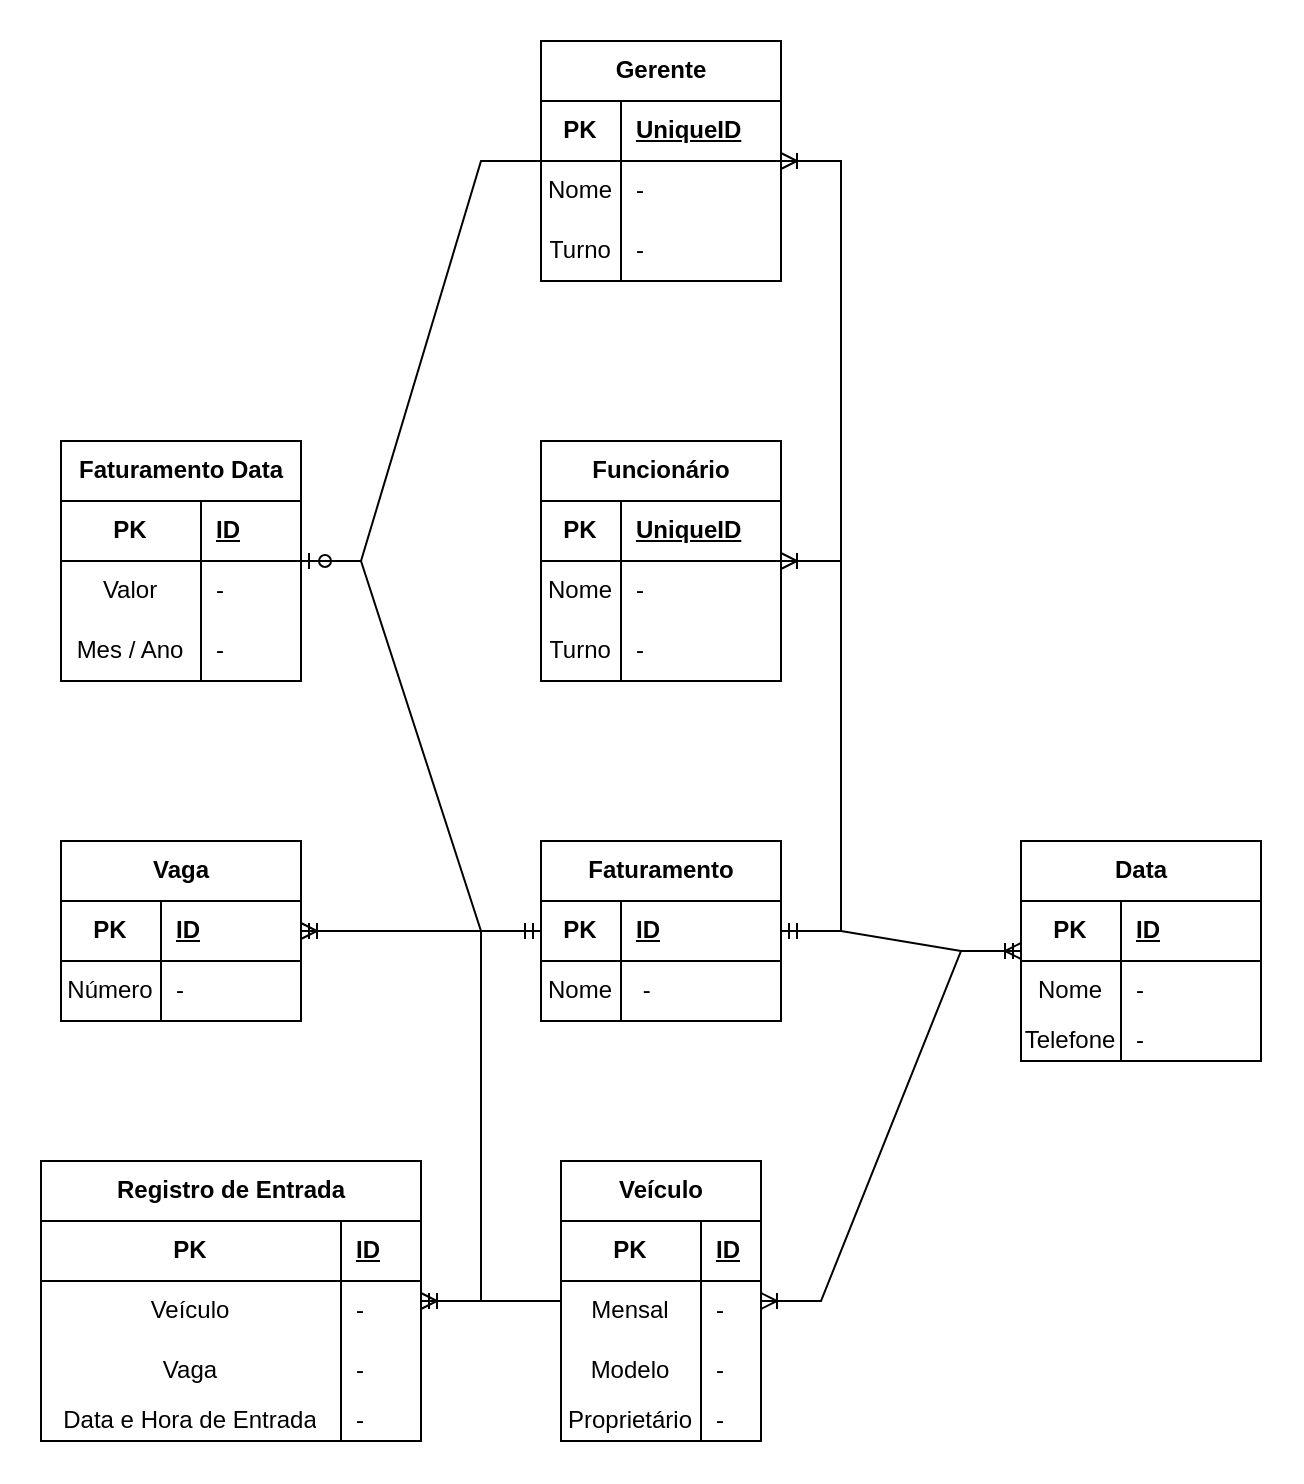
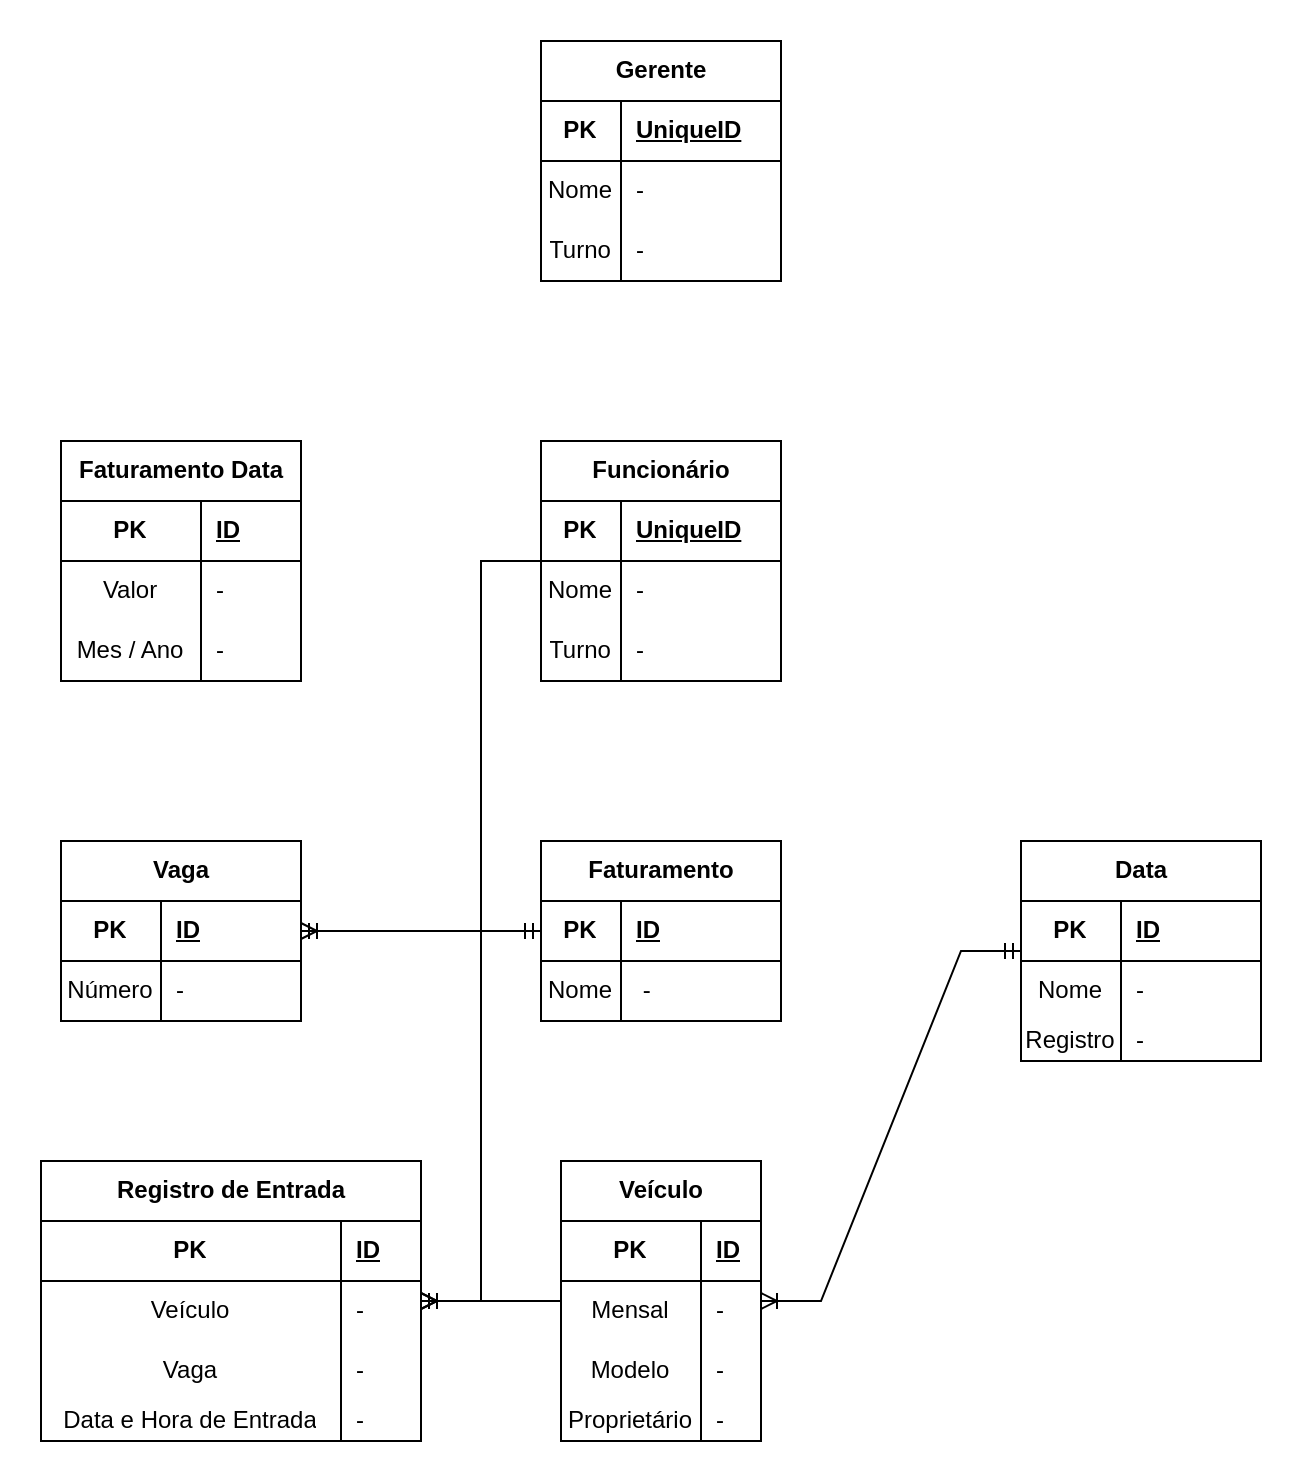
edge "Funcionário" -> "Gerente": removed
edge "Gerente" -> "Faturamento Data": removed
edge "Funcionário" -> "Registro de Entrada": added
edge "Faturamento Data" -- "Faturamento": removed
edge "Funcionário" -- "Faturamento": removed
edge "Faturamento" -- "Data": removed
node "Telefone": label "Telefone" -> "Registro"
